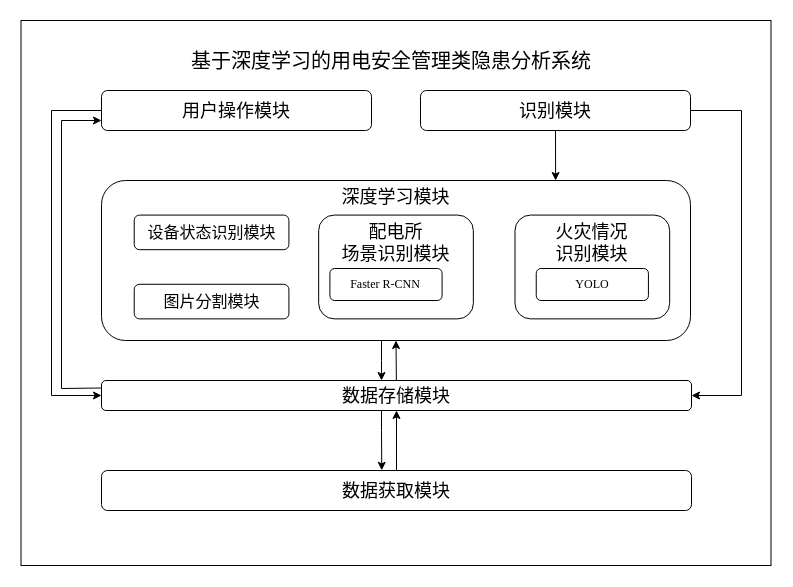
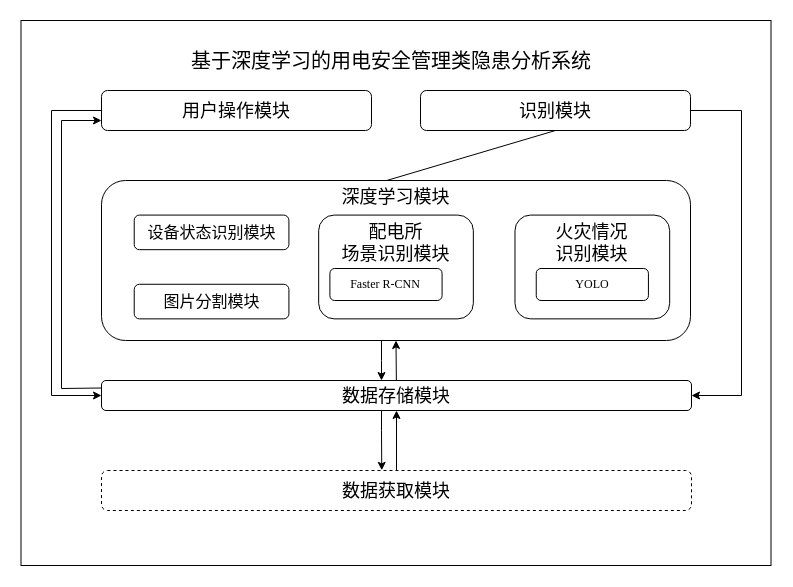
edge "识别模块" -> "深度学习模块": now "识别模块" -> "设备状态识别模块"
node "数据获取模块": style solid -> dashed
